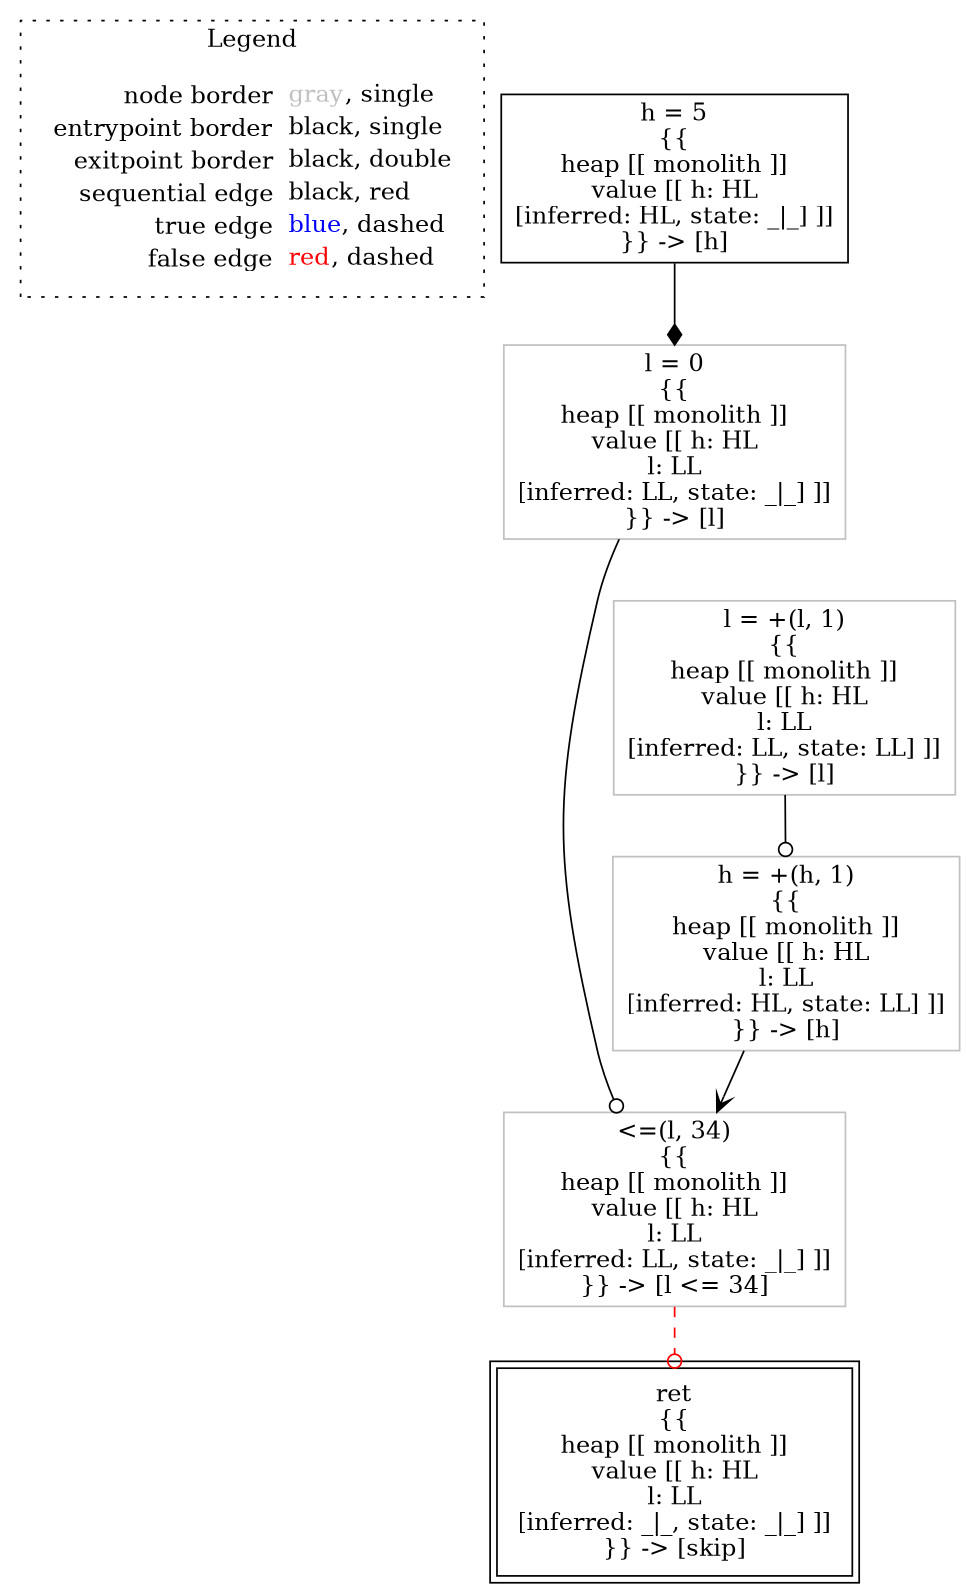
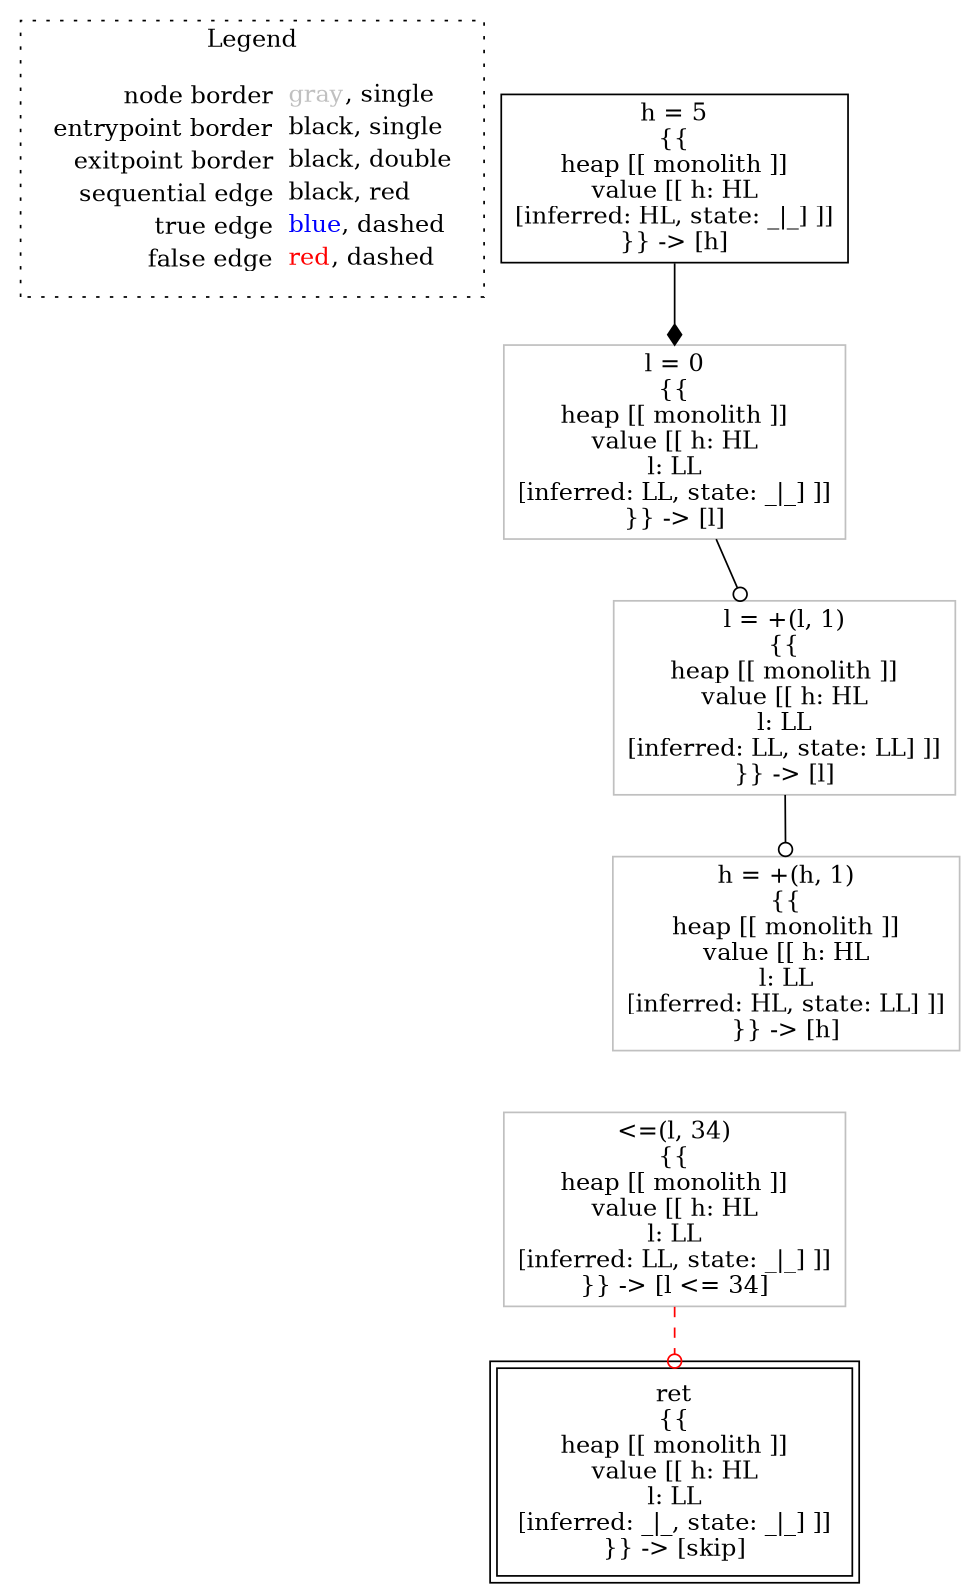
edge "l = 0" -> "<=(l, 34)": now "l = 0" -> "l = +(l, 1)"
edge "h = +(h, 1)" -> "<=(l, 34)": removed
